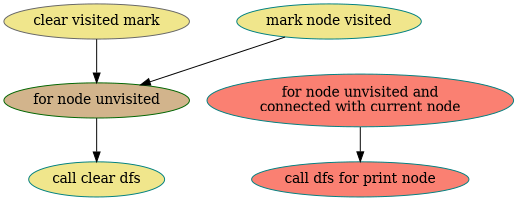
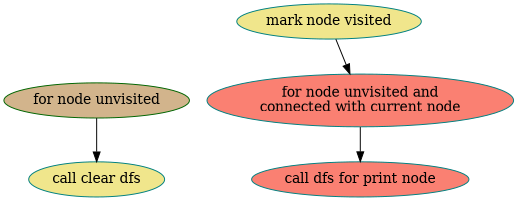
node "clear visited mark": removed
edge "mark node visited" -> "for node unvisited": now "mark node visited" -> "for node unvisited and connected with current node"
